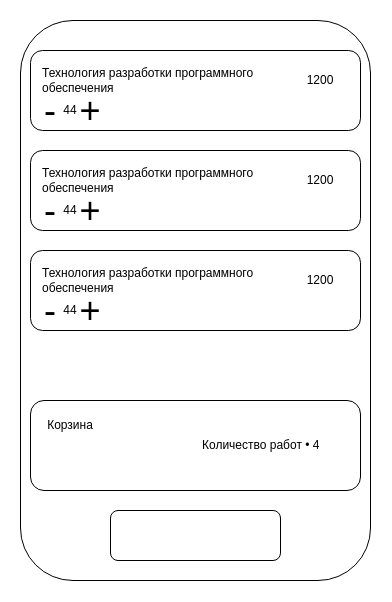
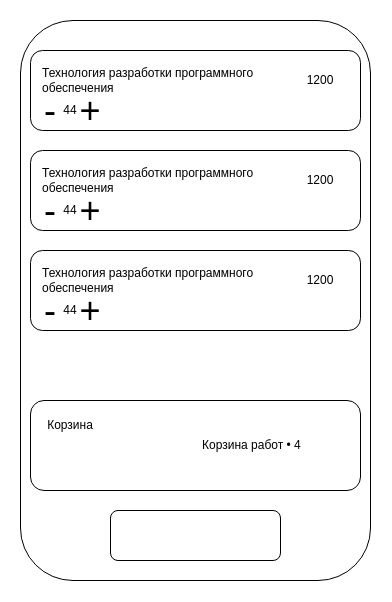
node "Количество работ • 4": label "Количество работ • 4" -> "Корзина работ • 4"
